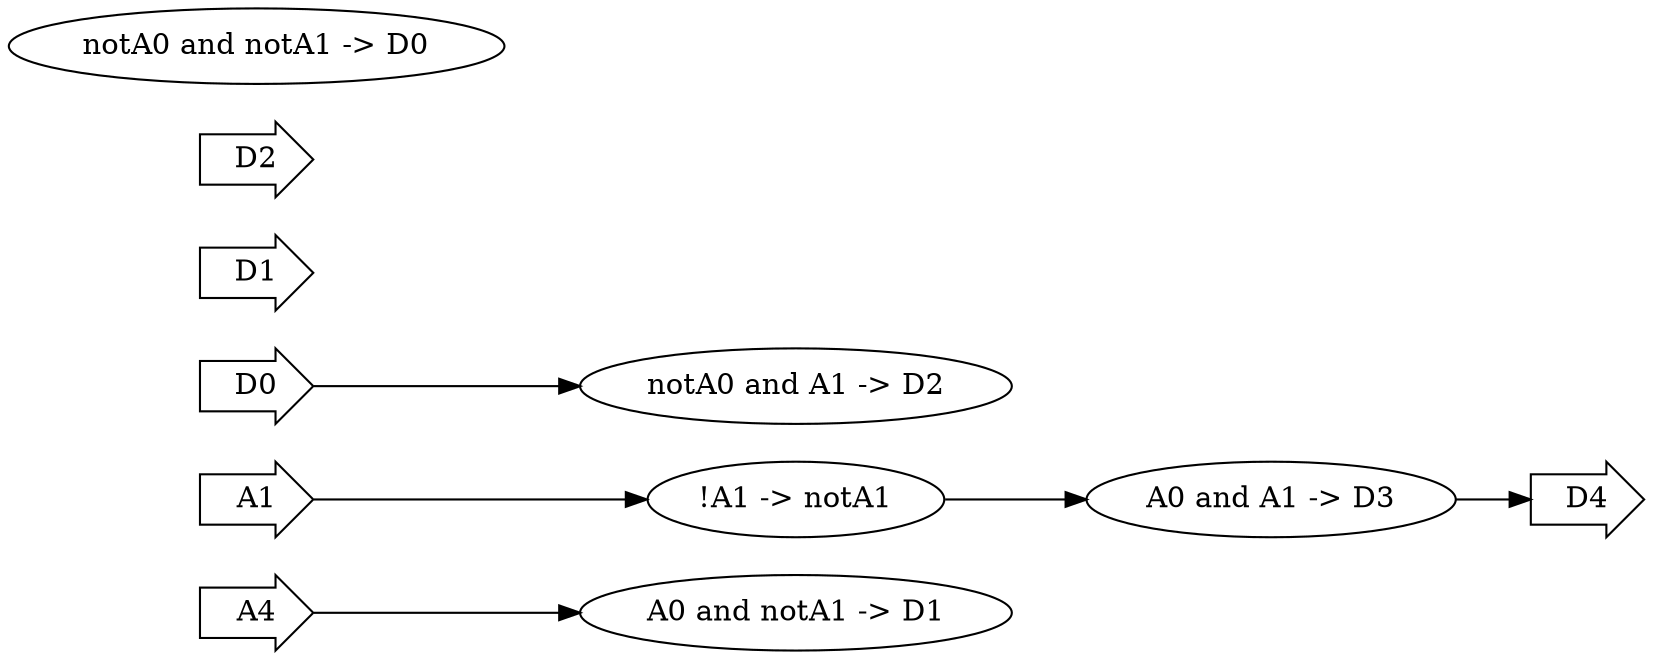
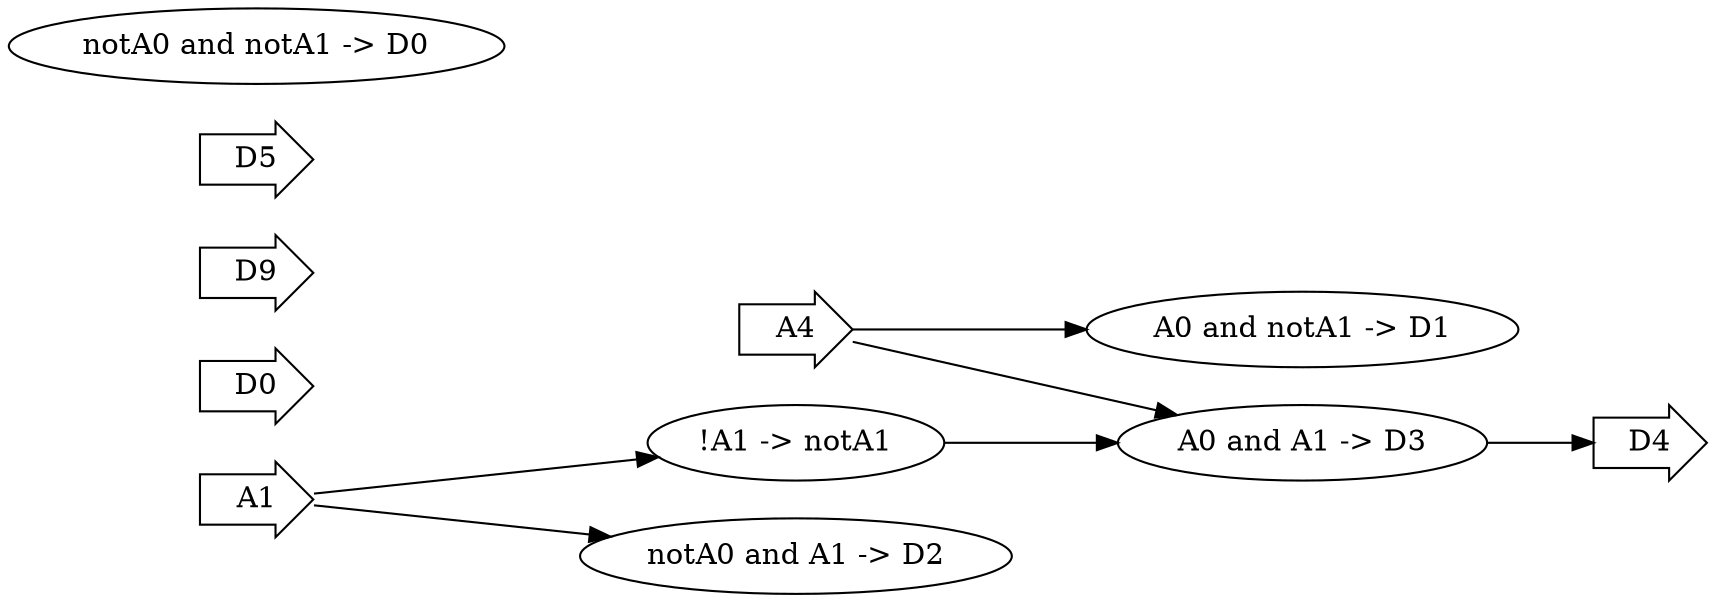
node "D2": label "D2" -> "D5"
node "D1": label "D1" -> "D9"
edge "A4" -> "A0 and A1 -> D3": added
edge "D0" -> "notA0 and A1 -> D2": now "A1" -> "notA0 and A1 -> D2"
